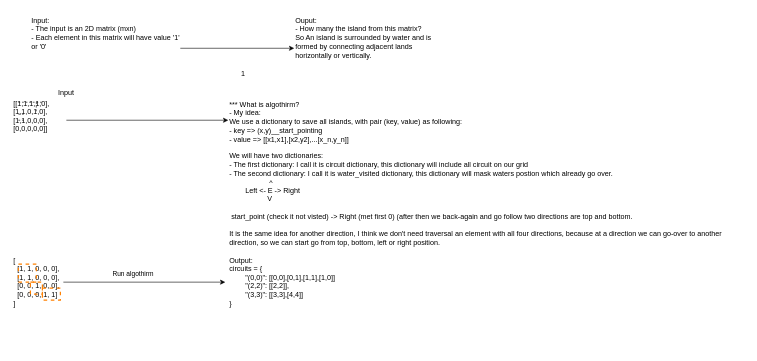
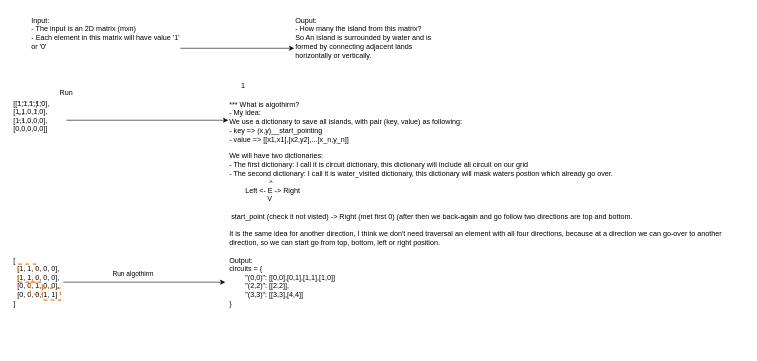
node "1": moved (243, 74) -> (243, 86)
node "Input": label "Input" -> "Run"
